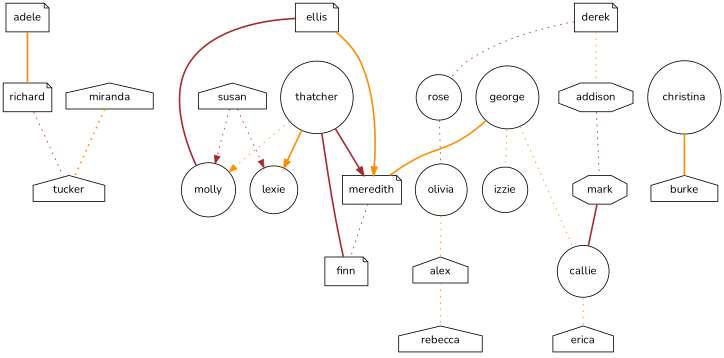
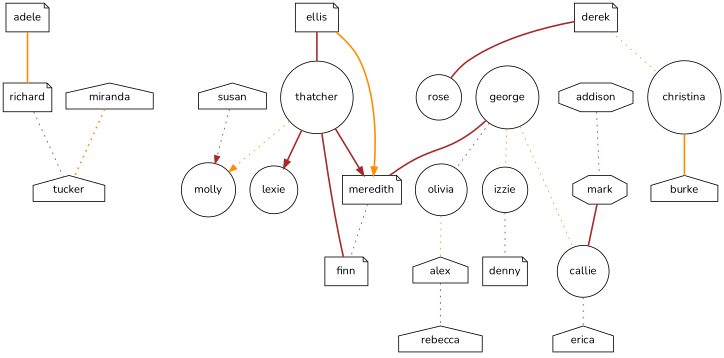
edge "derek" -- "rose": style dotted -> bold
edge "derek" -- "addison": now "derek" -- "christina"
edge "ellis" -- "molly": now "ellis" -- "thatcher"
edge "susan" -- "lexie": removed
edge "rose" -- "olivia": now "george" -- "olivia"
edge "thatcher" -- "lexie": color darkorange -> brown
edge "george" -- "meredith": color darkorange -> brown
node "denny": added
edge "alex" -- "rebecca": color darkorange -> brown
edge "callie" -- "erica": color darkorange -> brown
